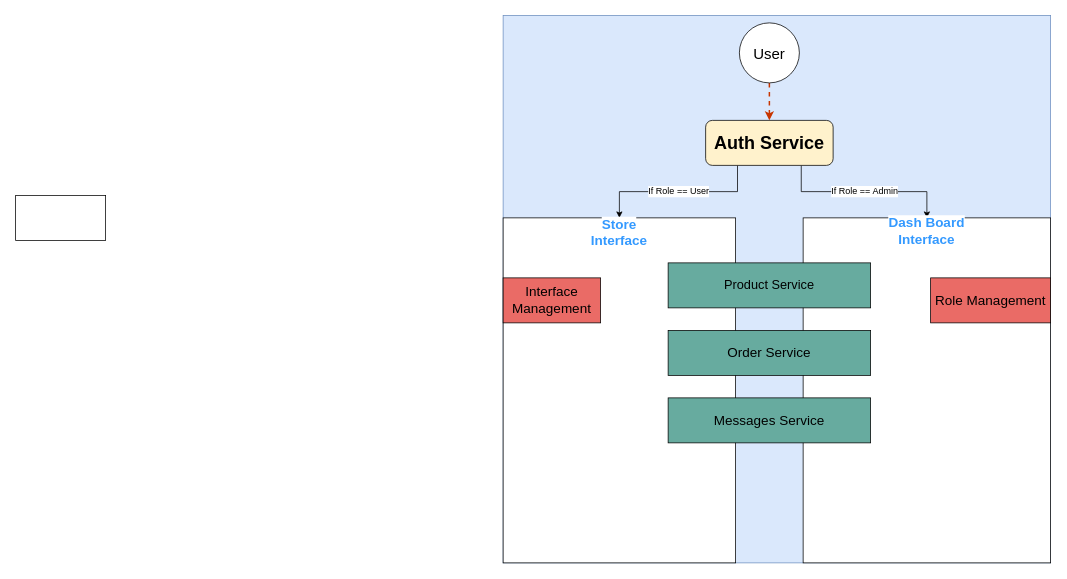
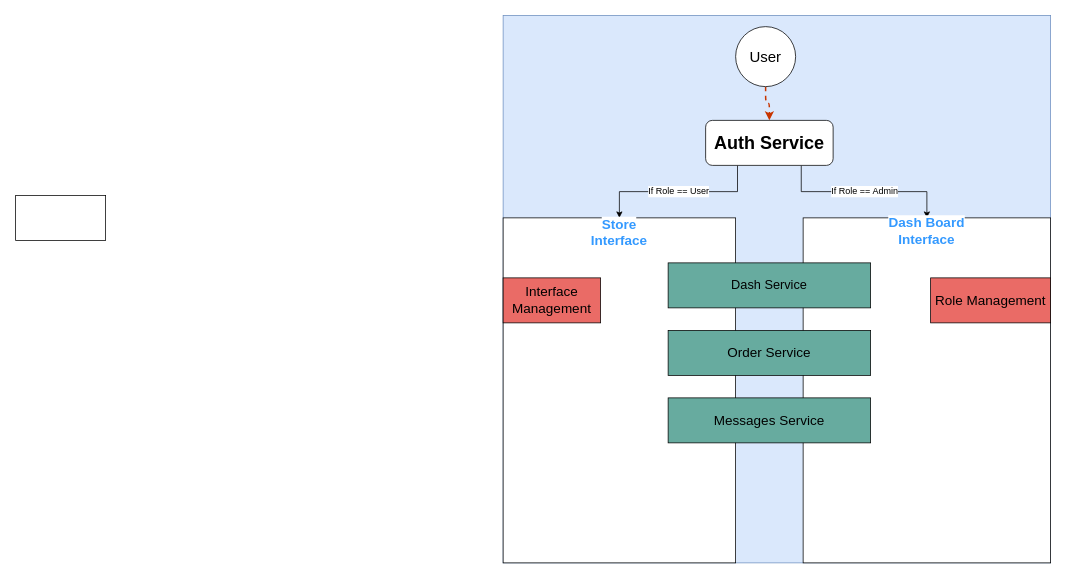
node "User": moved (769, 53) -> (765, 57)
node "Auth Service": fillcolor #fff2cc -> #ffffff
node "Product Service": label "Product Service" -> "Dash Service"
